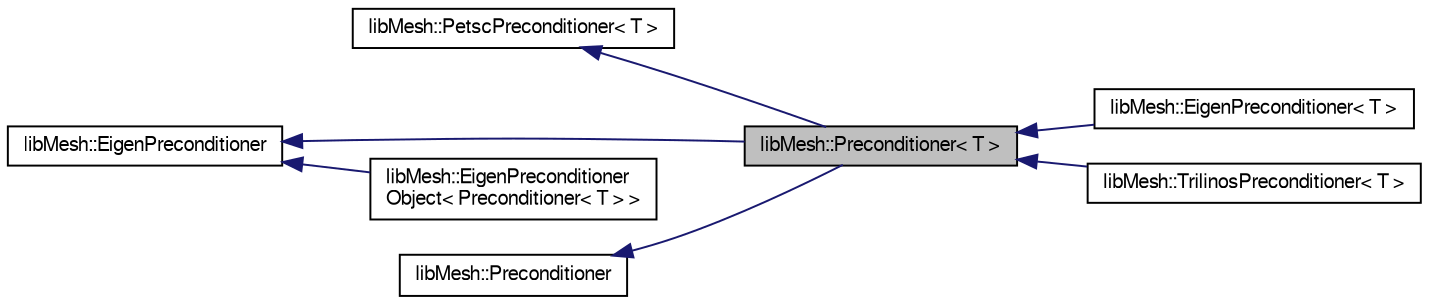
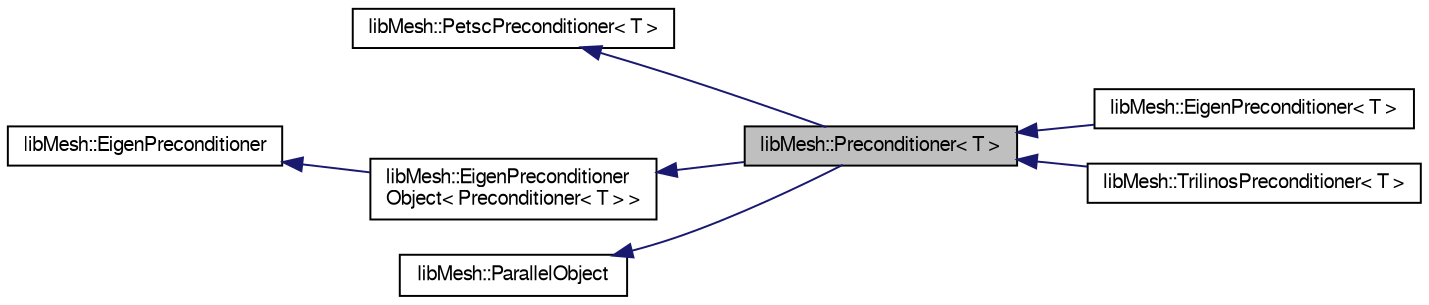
edge "libMesh::Preconditioner< T >" -> "libMesh::EigenPreconditioner": now "libMesh::Preconditioner< T >" -> "libMesh::EigenPreconditioner Object< Preconditioner< T > >"
node "libMesh::Preconditioner": label "libMesh::Preconditioner" -> "libMesh::ParallelObject"
